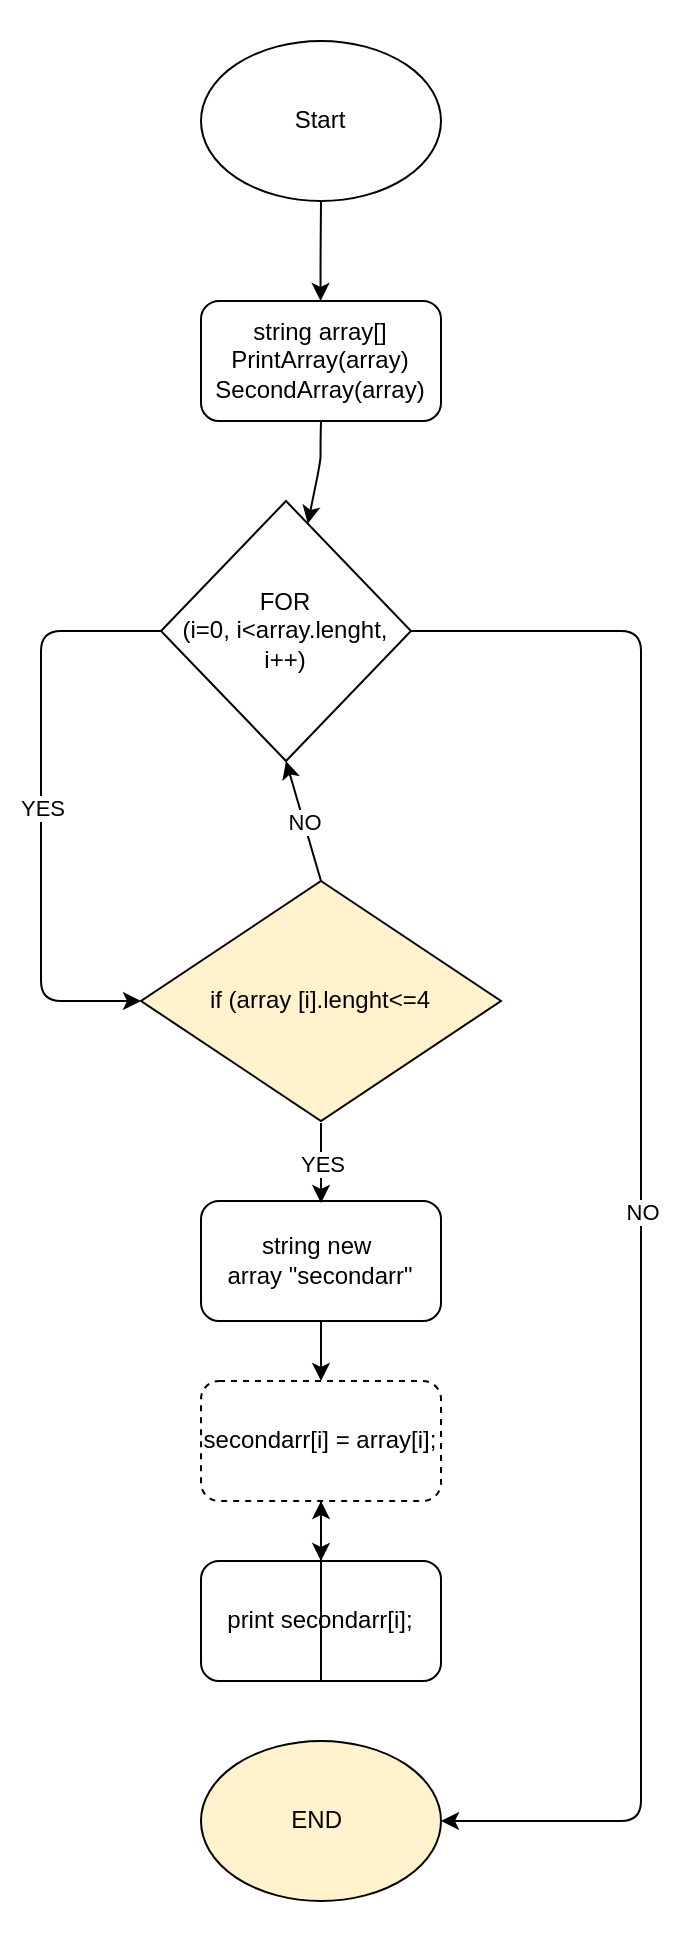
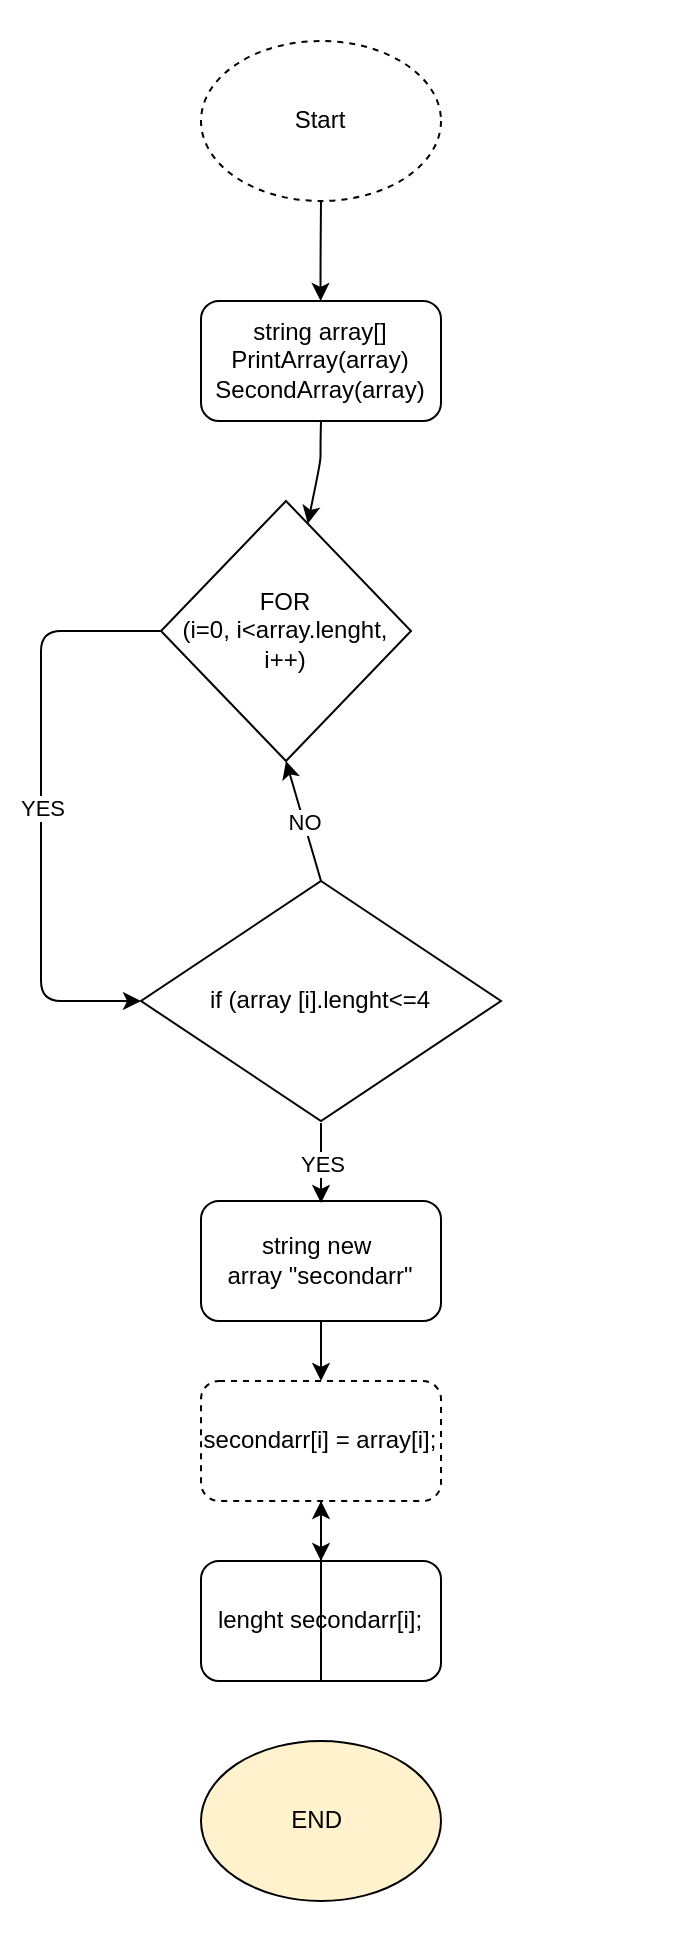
node "Start": style solid -> dashed
node "if (array [i].lenght<=4": fillcolor #fff2cc -> #ffffff
edge "FOR (i=0, i<array.lenght, i++)" -> "END": removed, label "NO"
node "print secondarr[i];": label "print secondarr[i];" -> "lenght secondarr[i];"
